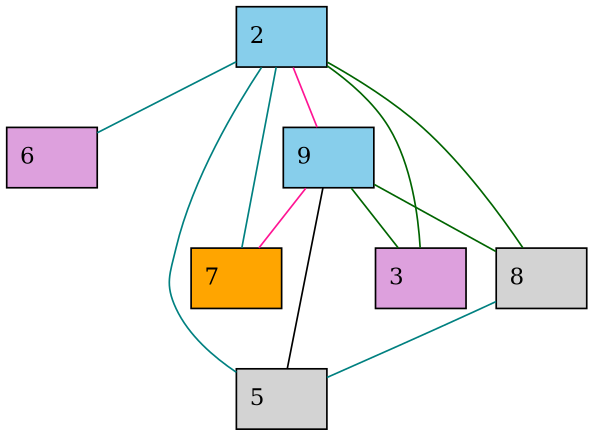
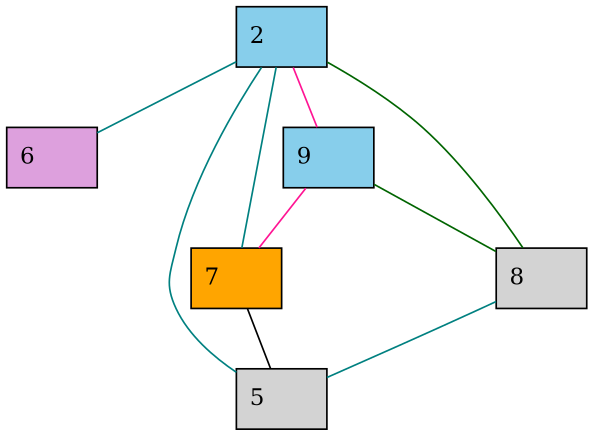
edge "9" -- "5": now "7" -- "5"
node "3": removed
